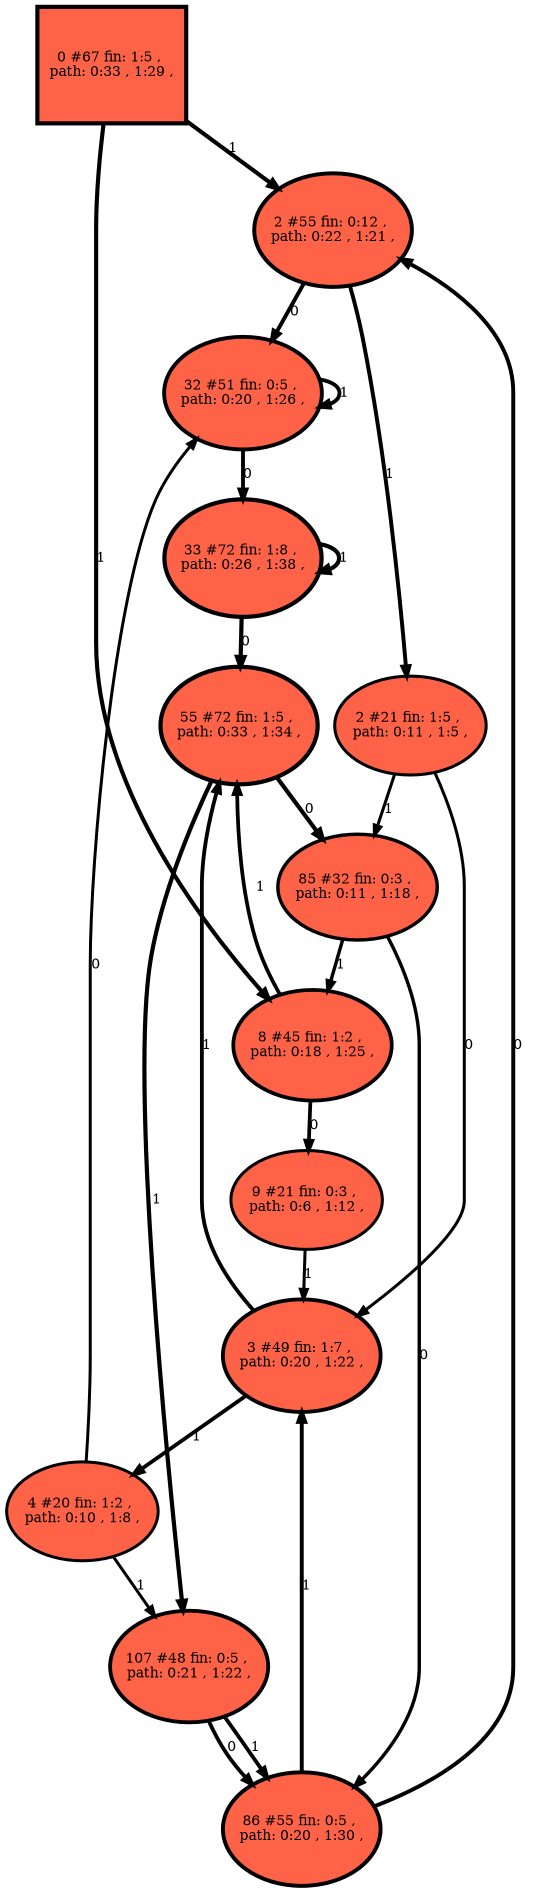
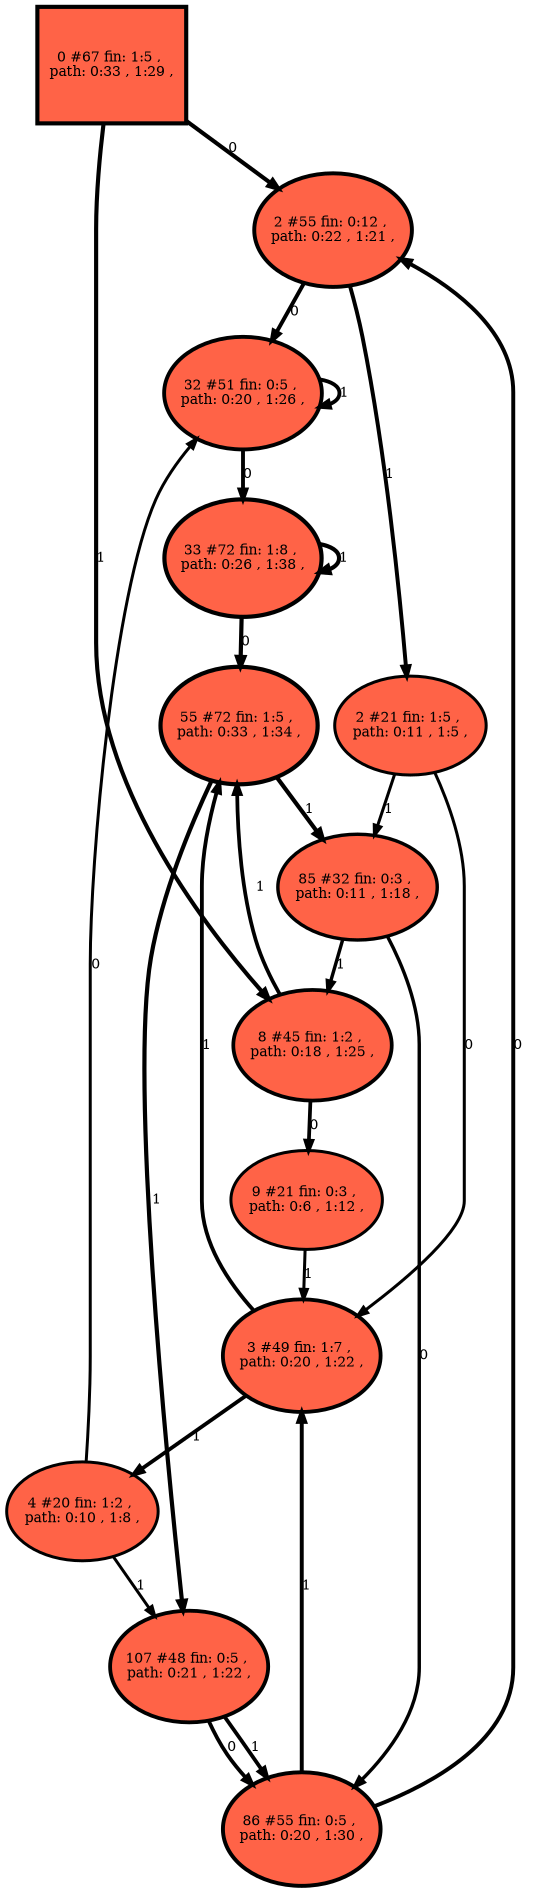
edge "0 #67 fin: 1:5 , path: 0:33 , 1:29 ," -> "2 #55 fin: 0:12 , path: 0:22 , 1:21 ,": label "1 " -> "0 "
edge "55 #72 fin: 1:5 , path: 0:33 , 1:34 ," -> "85 #32 fin: 0:3 , path: 0:11 , 1:18 ,": label "0 " -> "1 "
